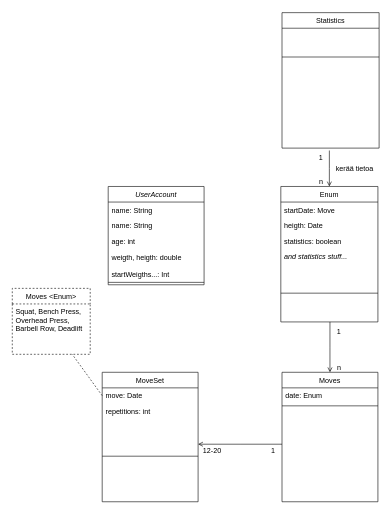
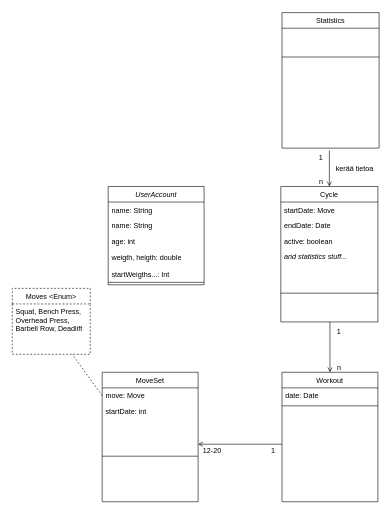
node "Enum": label "Enum" -> "Cycle"
node "heigth: Date": label "heigth: Date" -> "endDate: Date"
node "statistics: boolean": label "statistics: boolean" -> "active: boolean"
node "Moves": label "Moves" -> "Workout"
node "move: Date": label "move: Date" -> "move: Move"
node "date: Enum": label "date: Enum" -> "date: Date"
node "repetitions: int": label "repetitions: int" -> "startDate: int"
